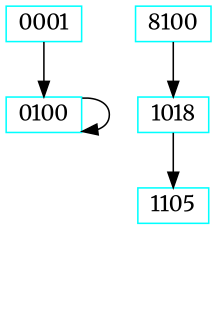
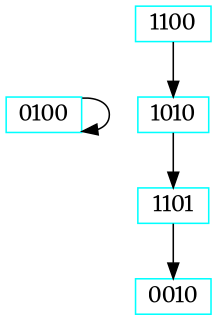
node "0001": removed
node "8100": label "8100" -> "1100"
node "1018": label "1018" -> "1010"
node "1105": label "1105" -> "1101"
node "0010": added
